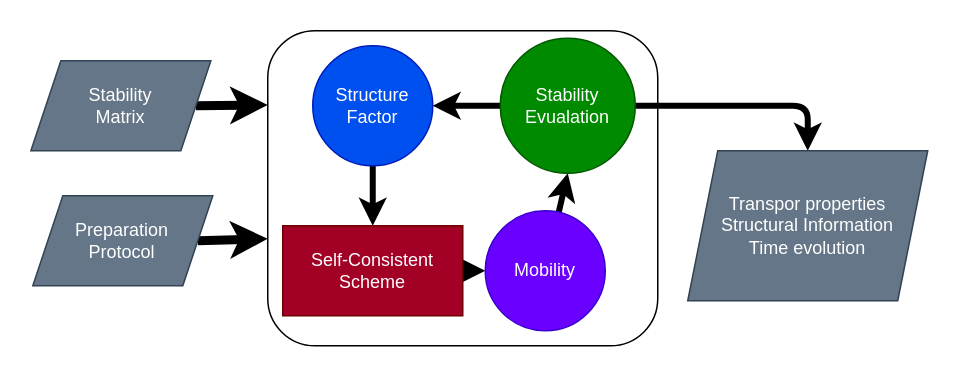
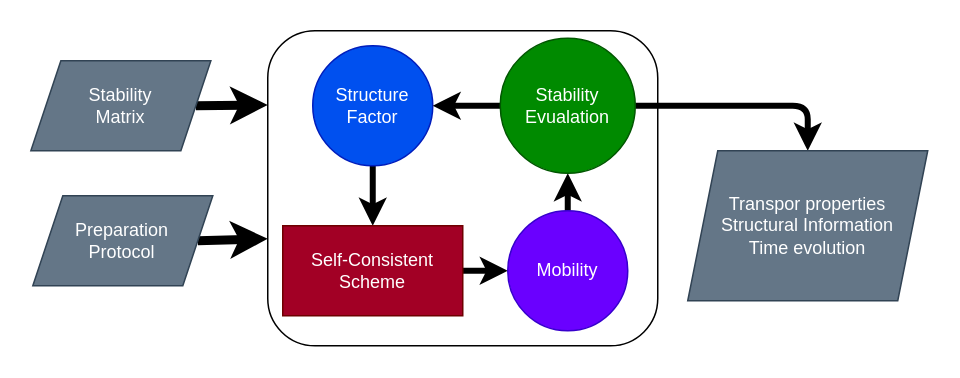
node "Mobility": moved (545, 271) -> (568, 271)
